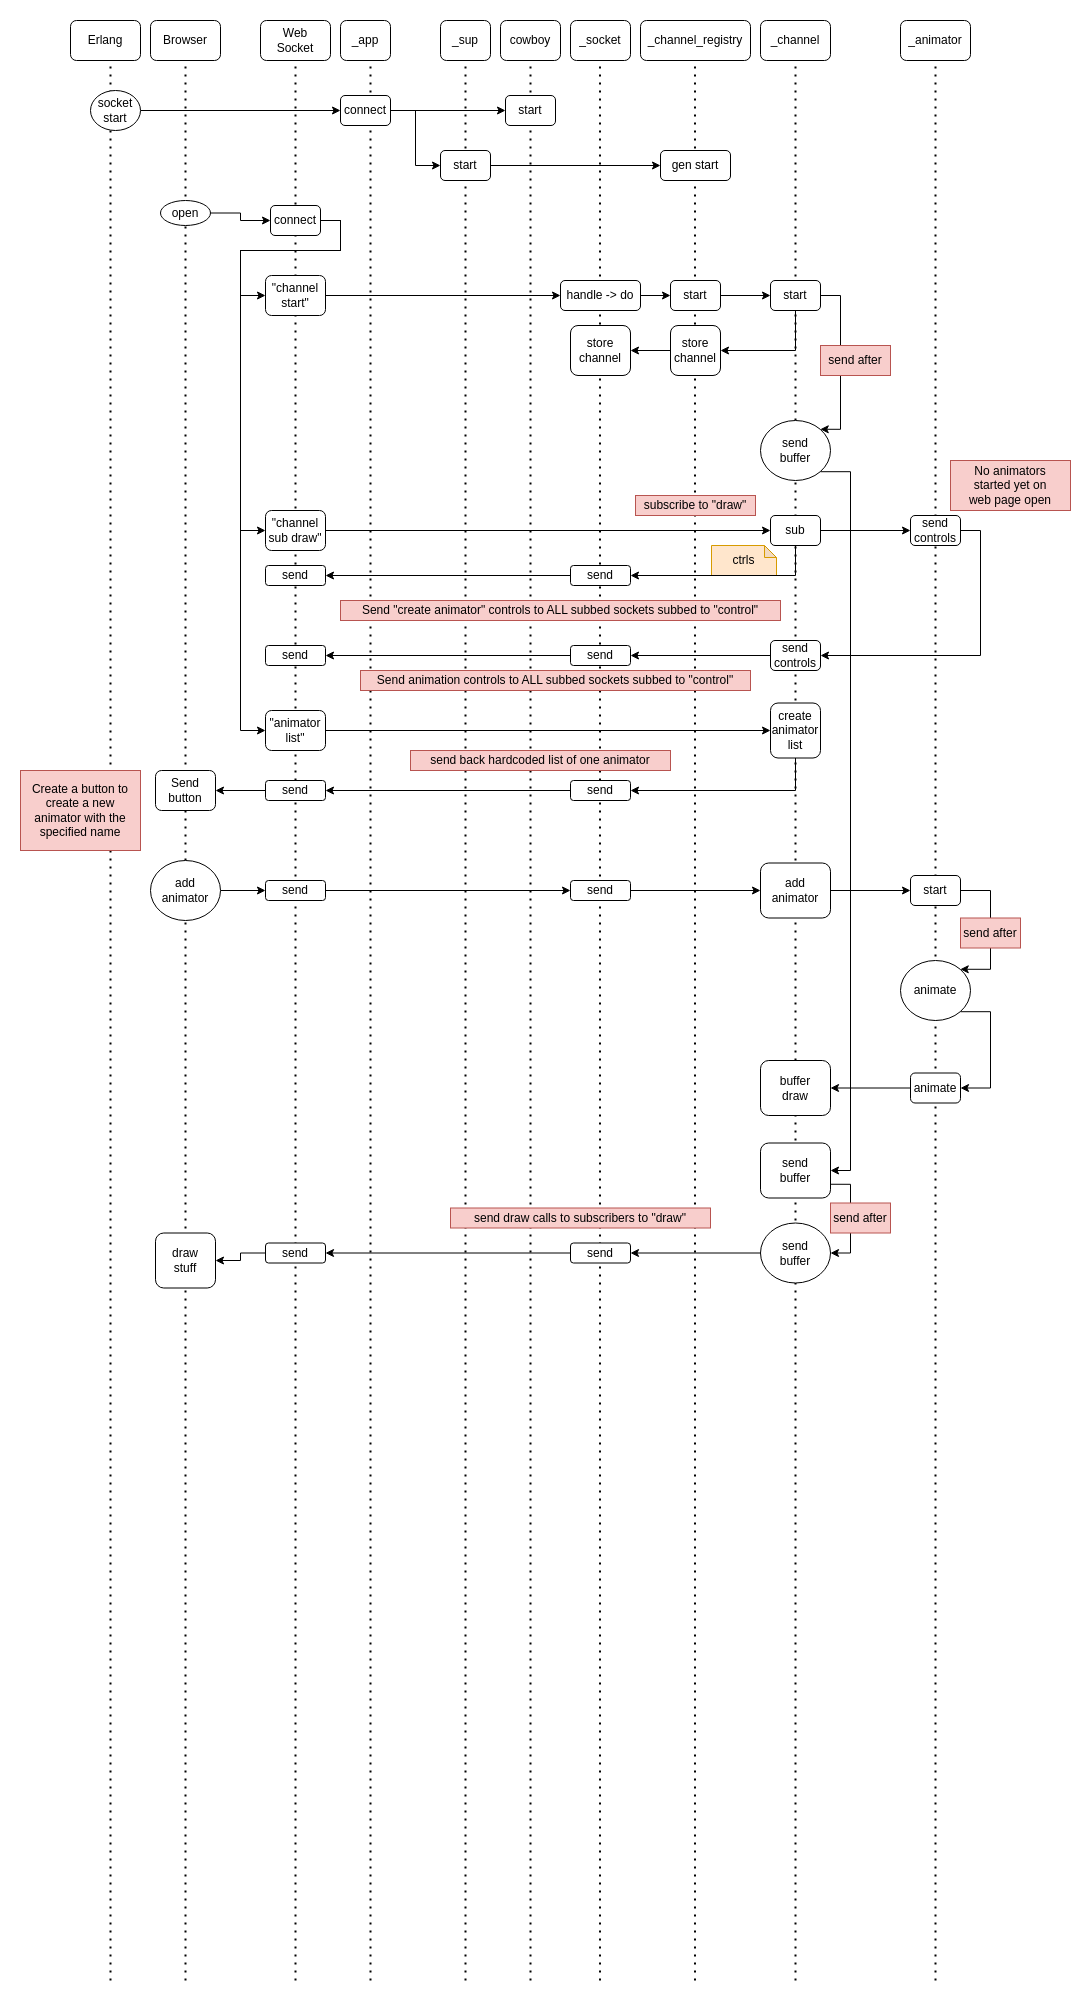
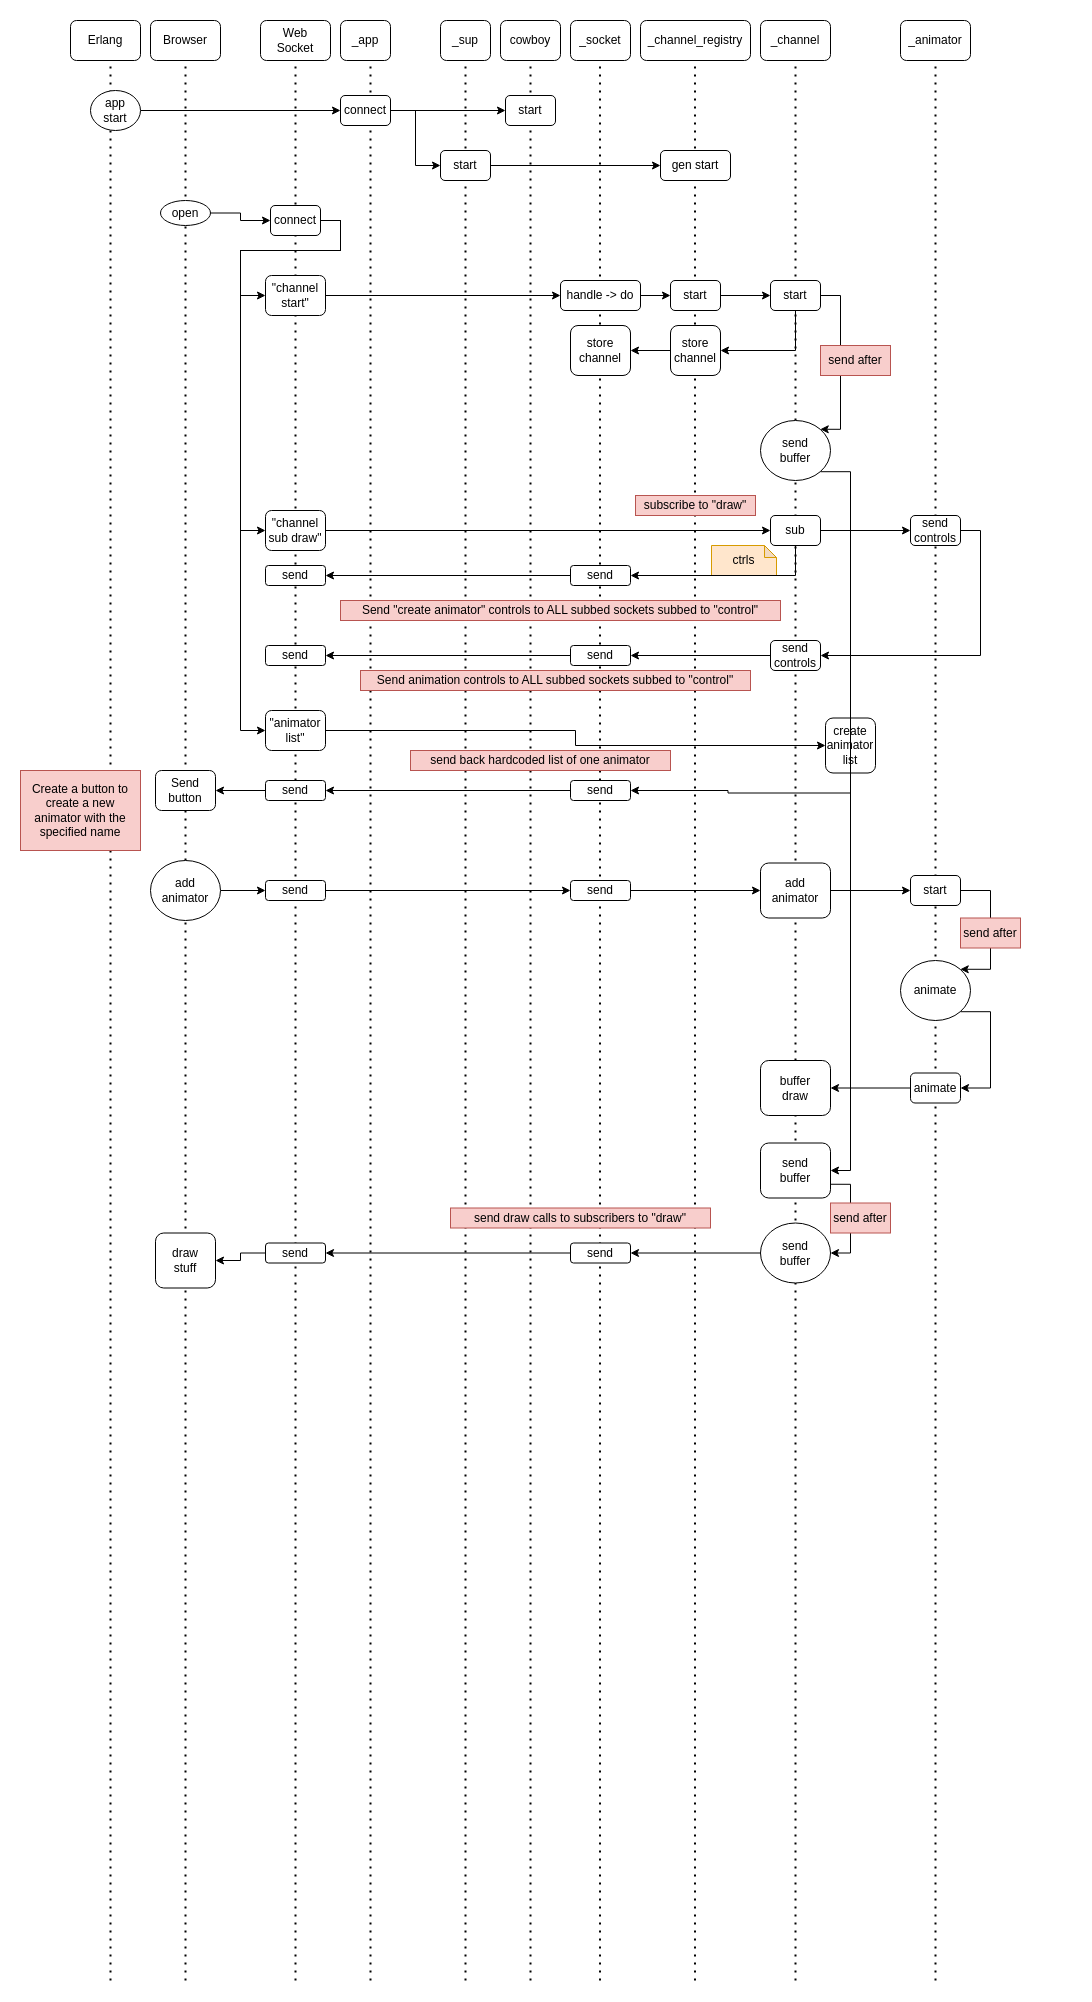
node "socket start": label "socket start" -> "app start"
node "No animators started yet on web page open": removed
node "create animator list": moved (796, 731) -> (851, 746)
